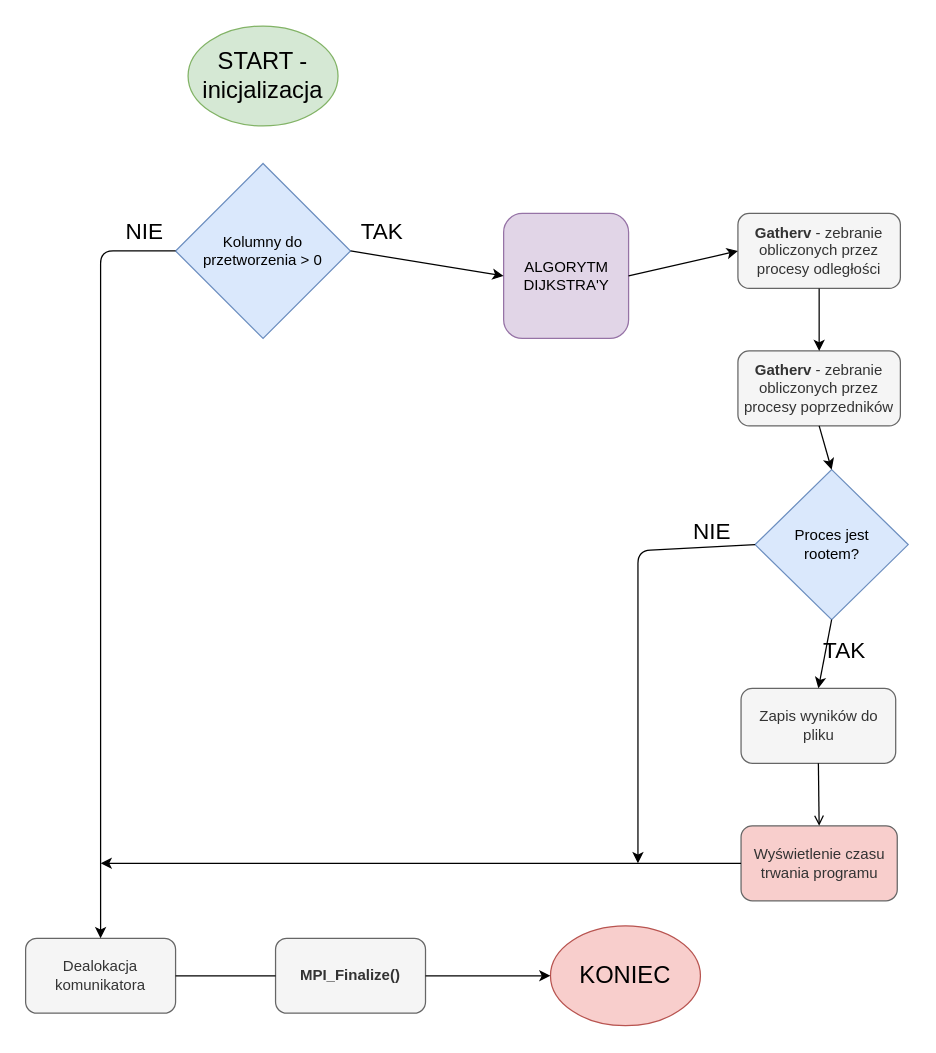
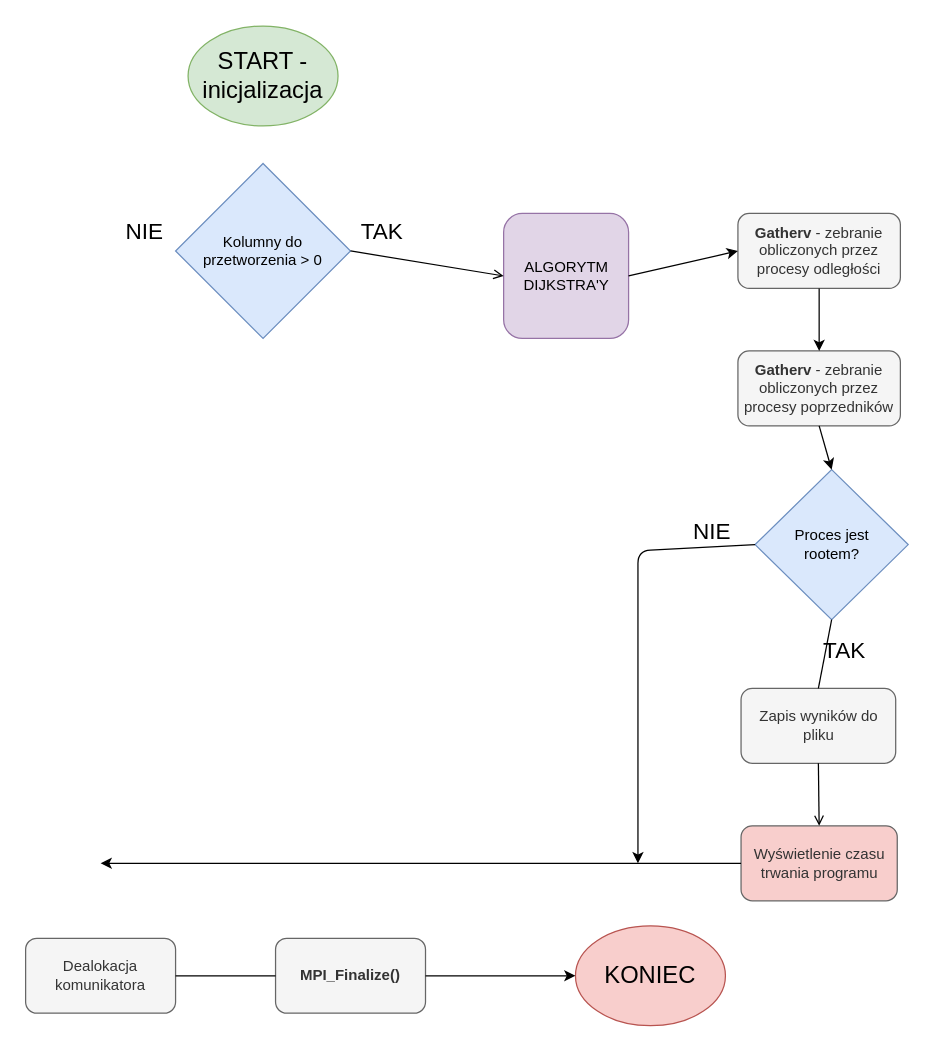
edge "Kolumny do przetworzenia > 0" -> "ALGORYTM DIJKSTRA'Y": arrowhead classic -> open
edge "Kolumny do przetworzenia > 0" -> "Dealokacja komunikatora": removed
edge "Proces jest rootem?" -> "Zapis wyników do pliku": arrowhead classic -> none
node "KONIEC": moved (626, 976) -> (651, 976)
